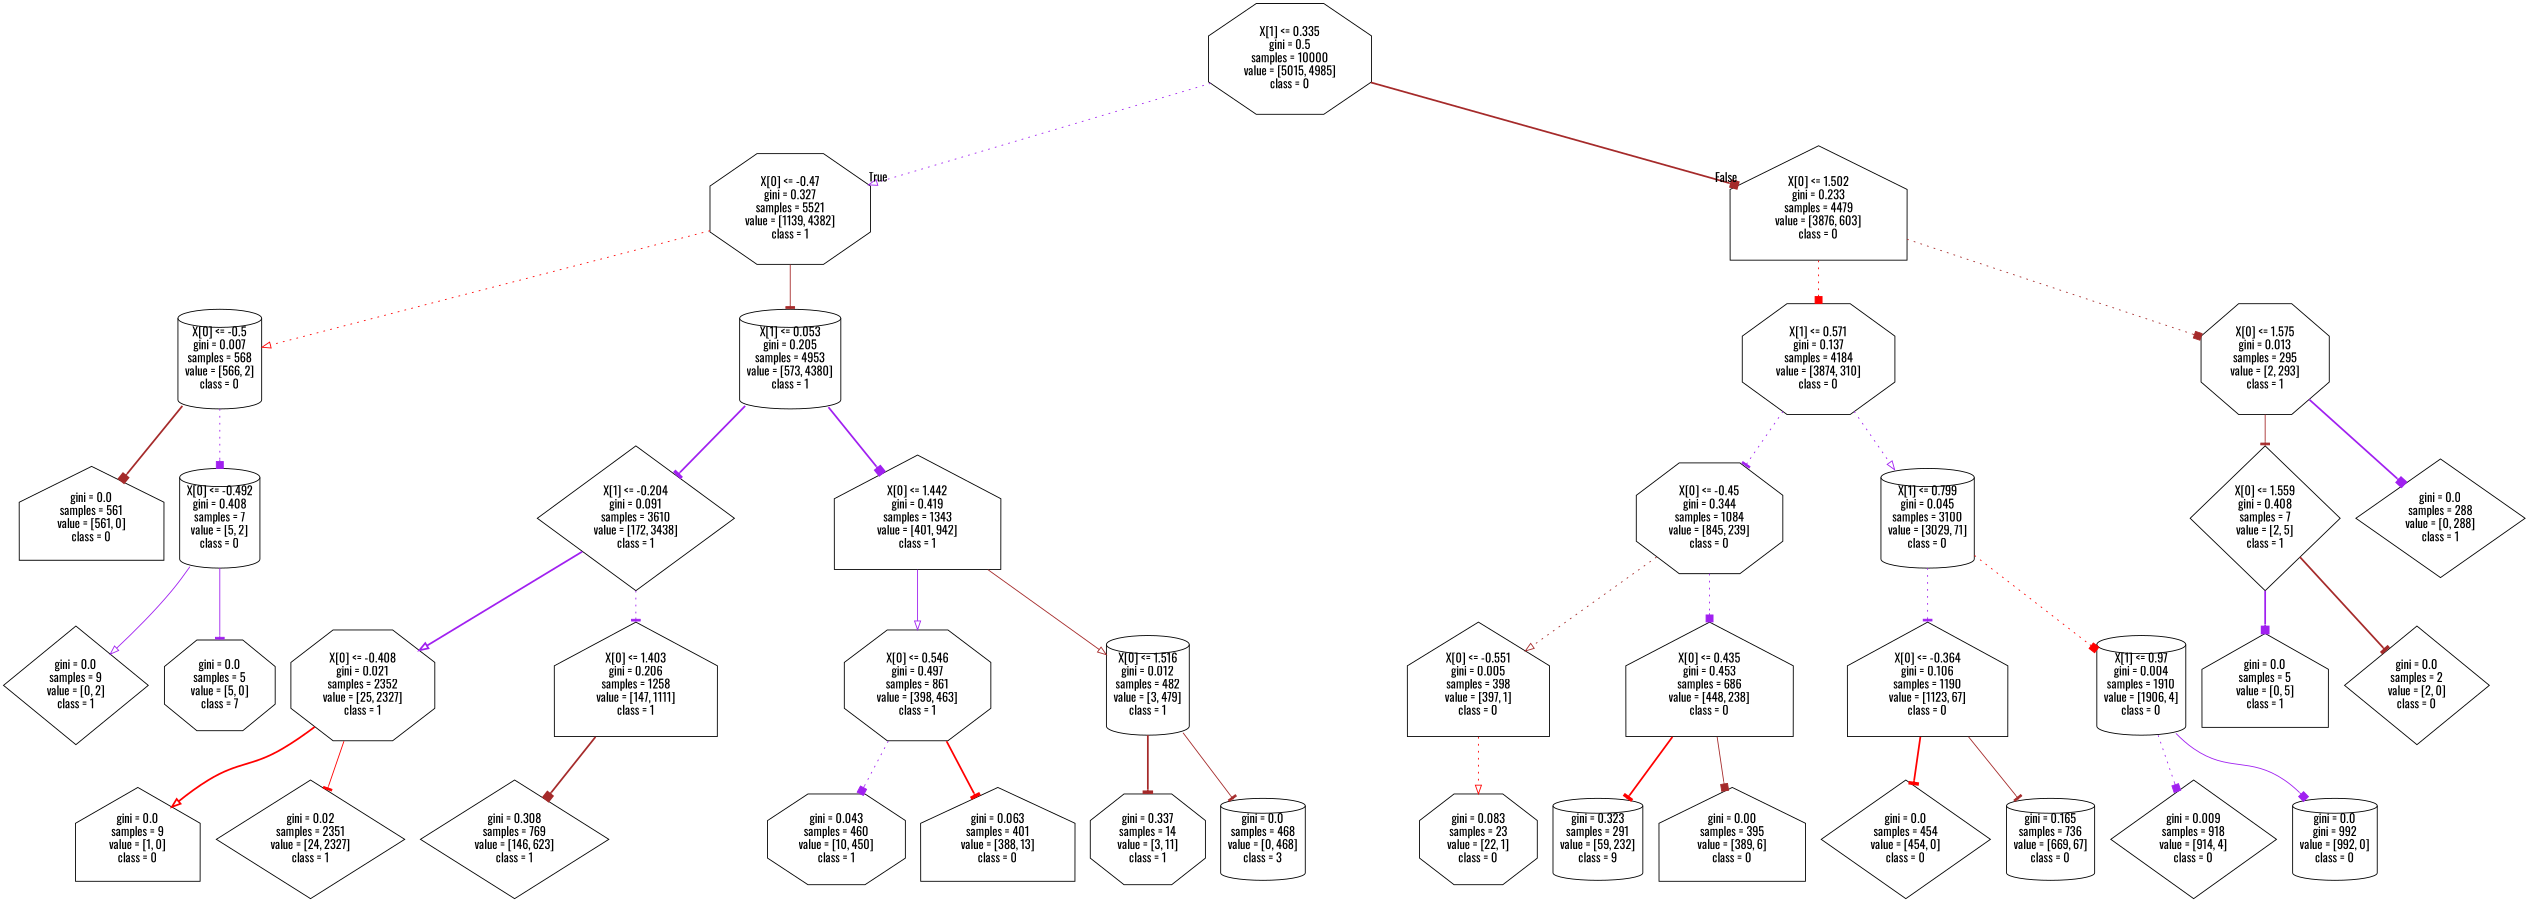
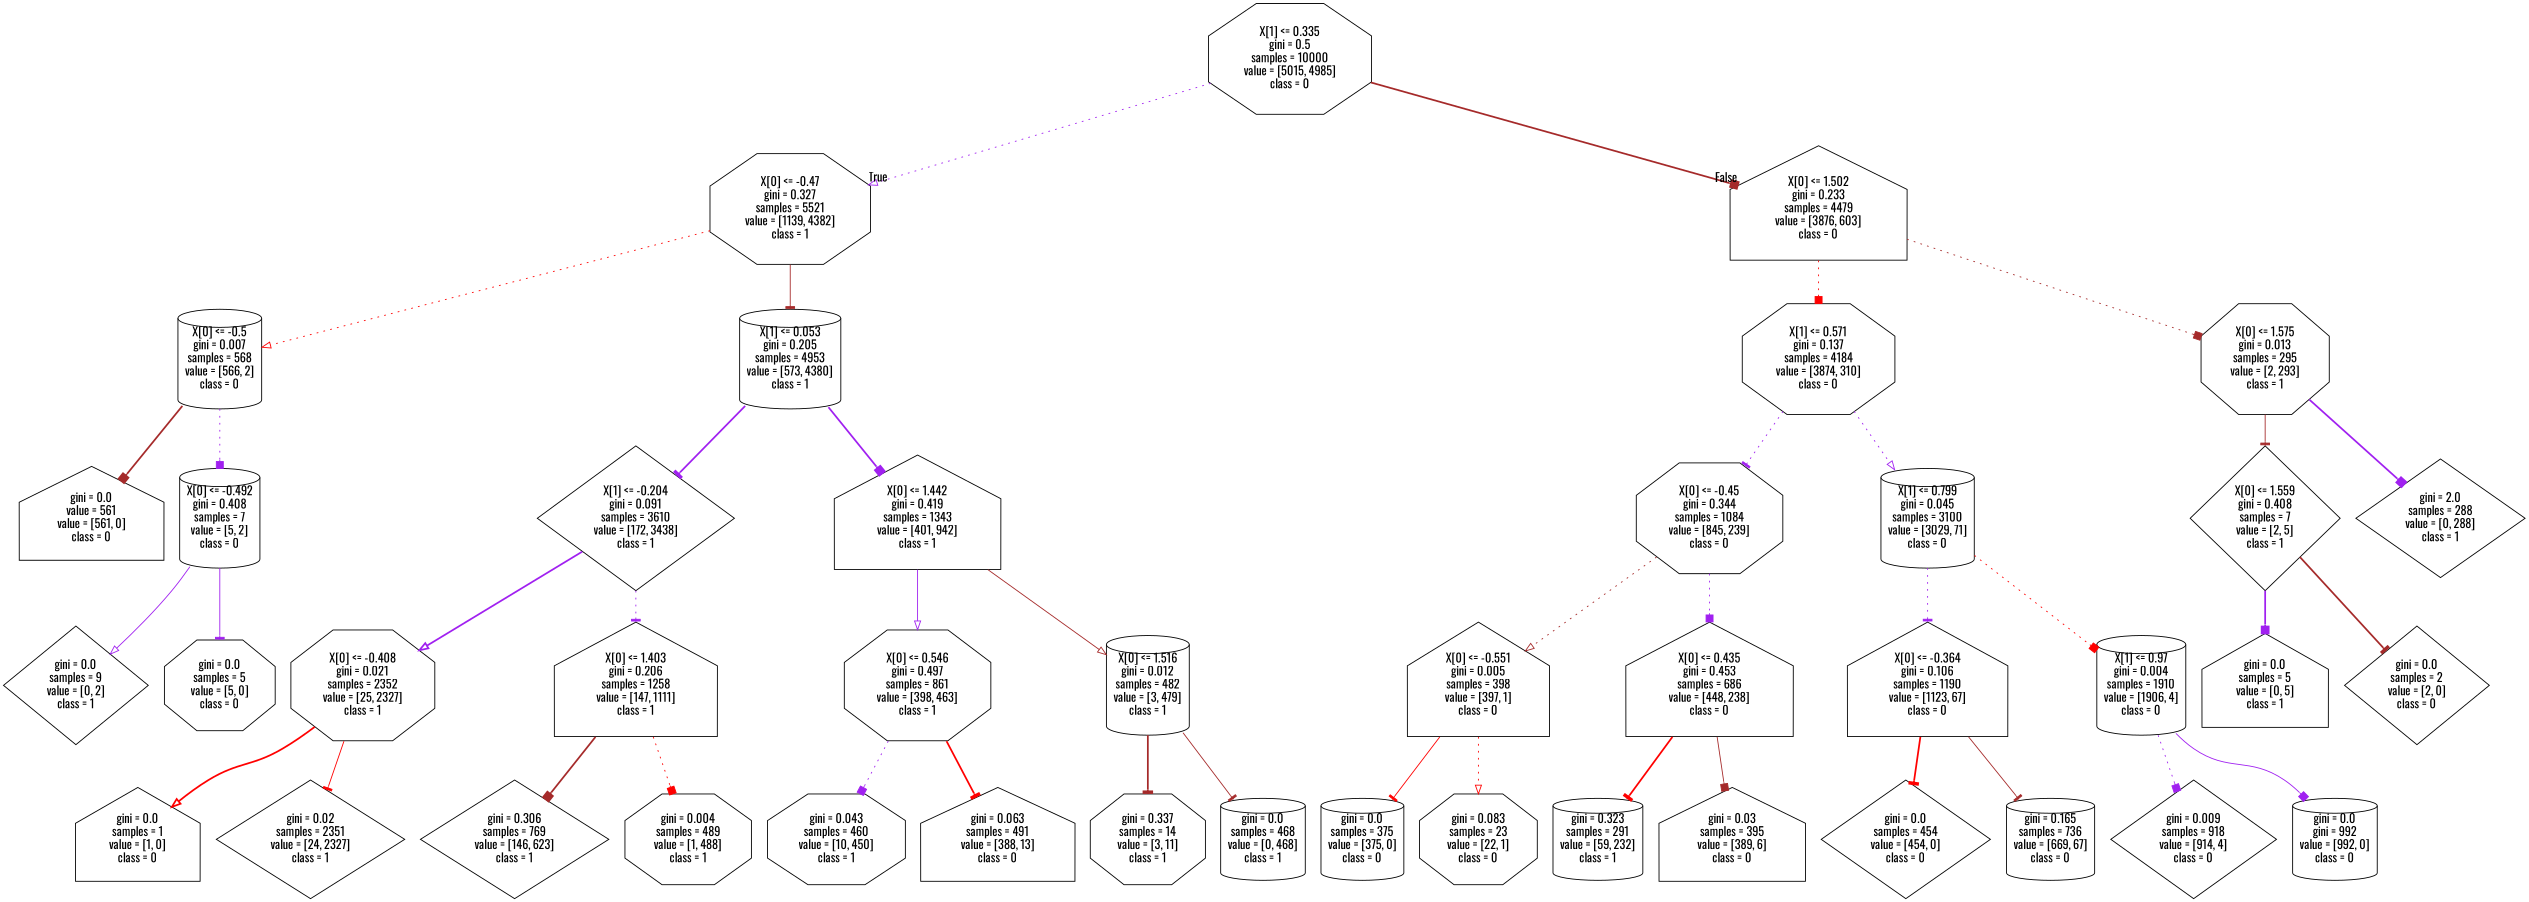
node "gini = 0.0 samples = 561 value = [561, 0] class = 0": label "gini = 0.0 samples = 561 value = [561, 0] class = 0" -> "gini = 0.0 value = 561 value = [561, 0] class = 0"
node "gini = 0.0 samples = 288 value = [0, 288] class = 1": label "gini = 0.0 samples = 288 value = [0, 288] class = 1" -> "gini = 2.0 samples = 288 value = [0, 288] class = 1"
node "gini = 0.0 samples = 5 value = [5, 0] class = 7": label "gini = 0.0 samples = 5 value = [5, 0] class = 7" -> "gini = 0.0 samples = 5 value = [5, 0] class = 0"
node "gini = 0.0 samples = 9 value = [1, 0] class = 0": label "gini = 0.0 samples = 9 value = [1, 0] class = 0" -> "gini = 0.0 samples = 1 value = [1, 0] class = 0"
node "gini = 0.308 samples = 769 value = [146, 623] class = 1": label "gini = 0.308 samples = 769 value = [146, 623] class = 1" -> "gini = 0.306 samples = 769 value = [146, 623] class = 1"
node "gini = 0.004 samples = 489 value = [1, 488] class = 1": added
node "gini = 0.063 samples = 401 value = [388, 13] class = 0": label "gini = 0.063 samples = 401 value = [388, 13] class = 0" -> "gini = 0.063 samples = 491 value = [388, 13] class = 0"
node "gini = 0.0 samples = 468 value = [0, 468] class = 3": label "gini = 0.0 samples = 468 value = [0, 468] class = 3" -> "gini = 0.0 samples = 468 value = [0, 468] class = 1"
node "gini = 0.0 samples = 375 value = [375, 0] class = 0": added
node "gini = 0.323 samples = 291 value = [59, 232] class = 9": label "gini = 0.323 samples = 291 value = [59, 232] class = 9" -> "gini = 0.323 samples = 291 value = [59, 232] class = 1"
node "gini = 0.00 samples = 395 value = [389, 6] class = 0": label "gini = 0.00 samples = 395 value = [389, 6] class = 0" -> "gini = 0.03 samples = 395 value = [389, 6] class = 0"
